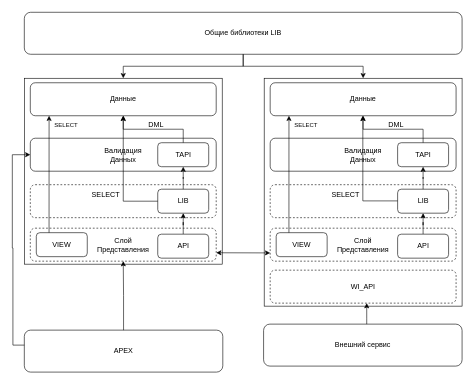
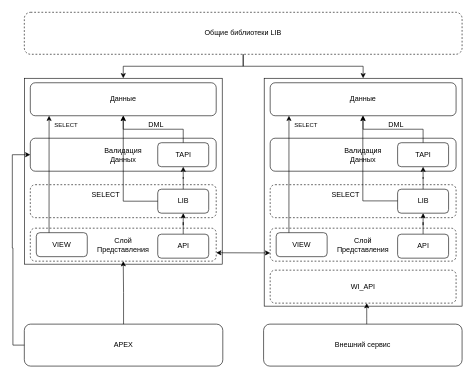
node "Общие библиотеки LIB": style solid -> dashed
node "APEX": moved (124, 351) -> (124, 345)
